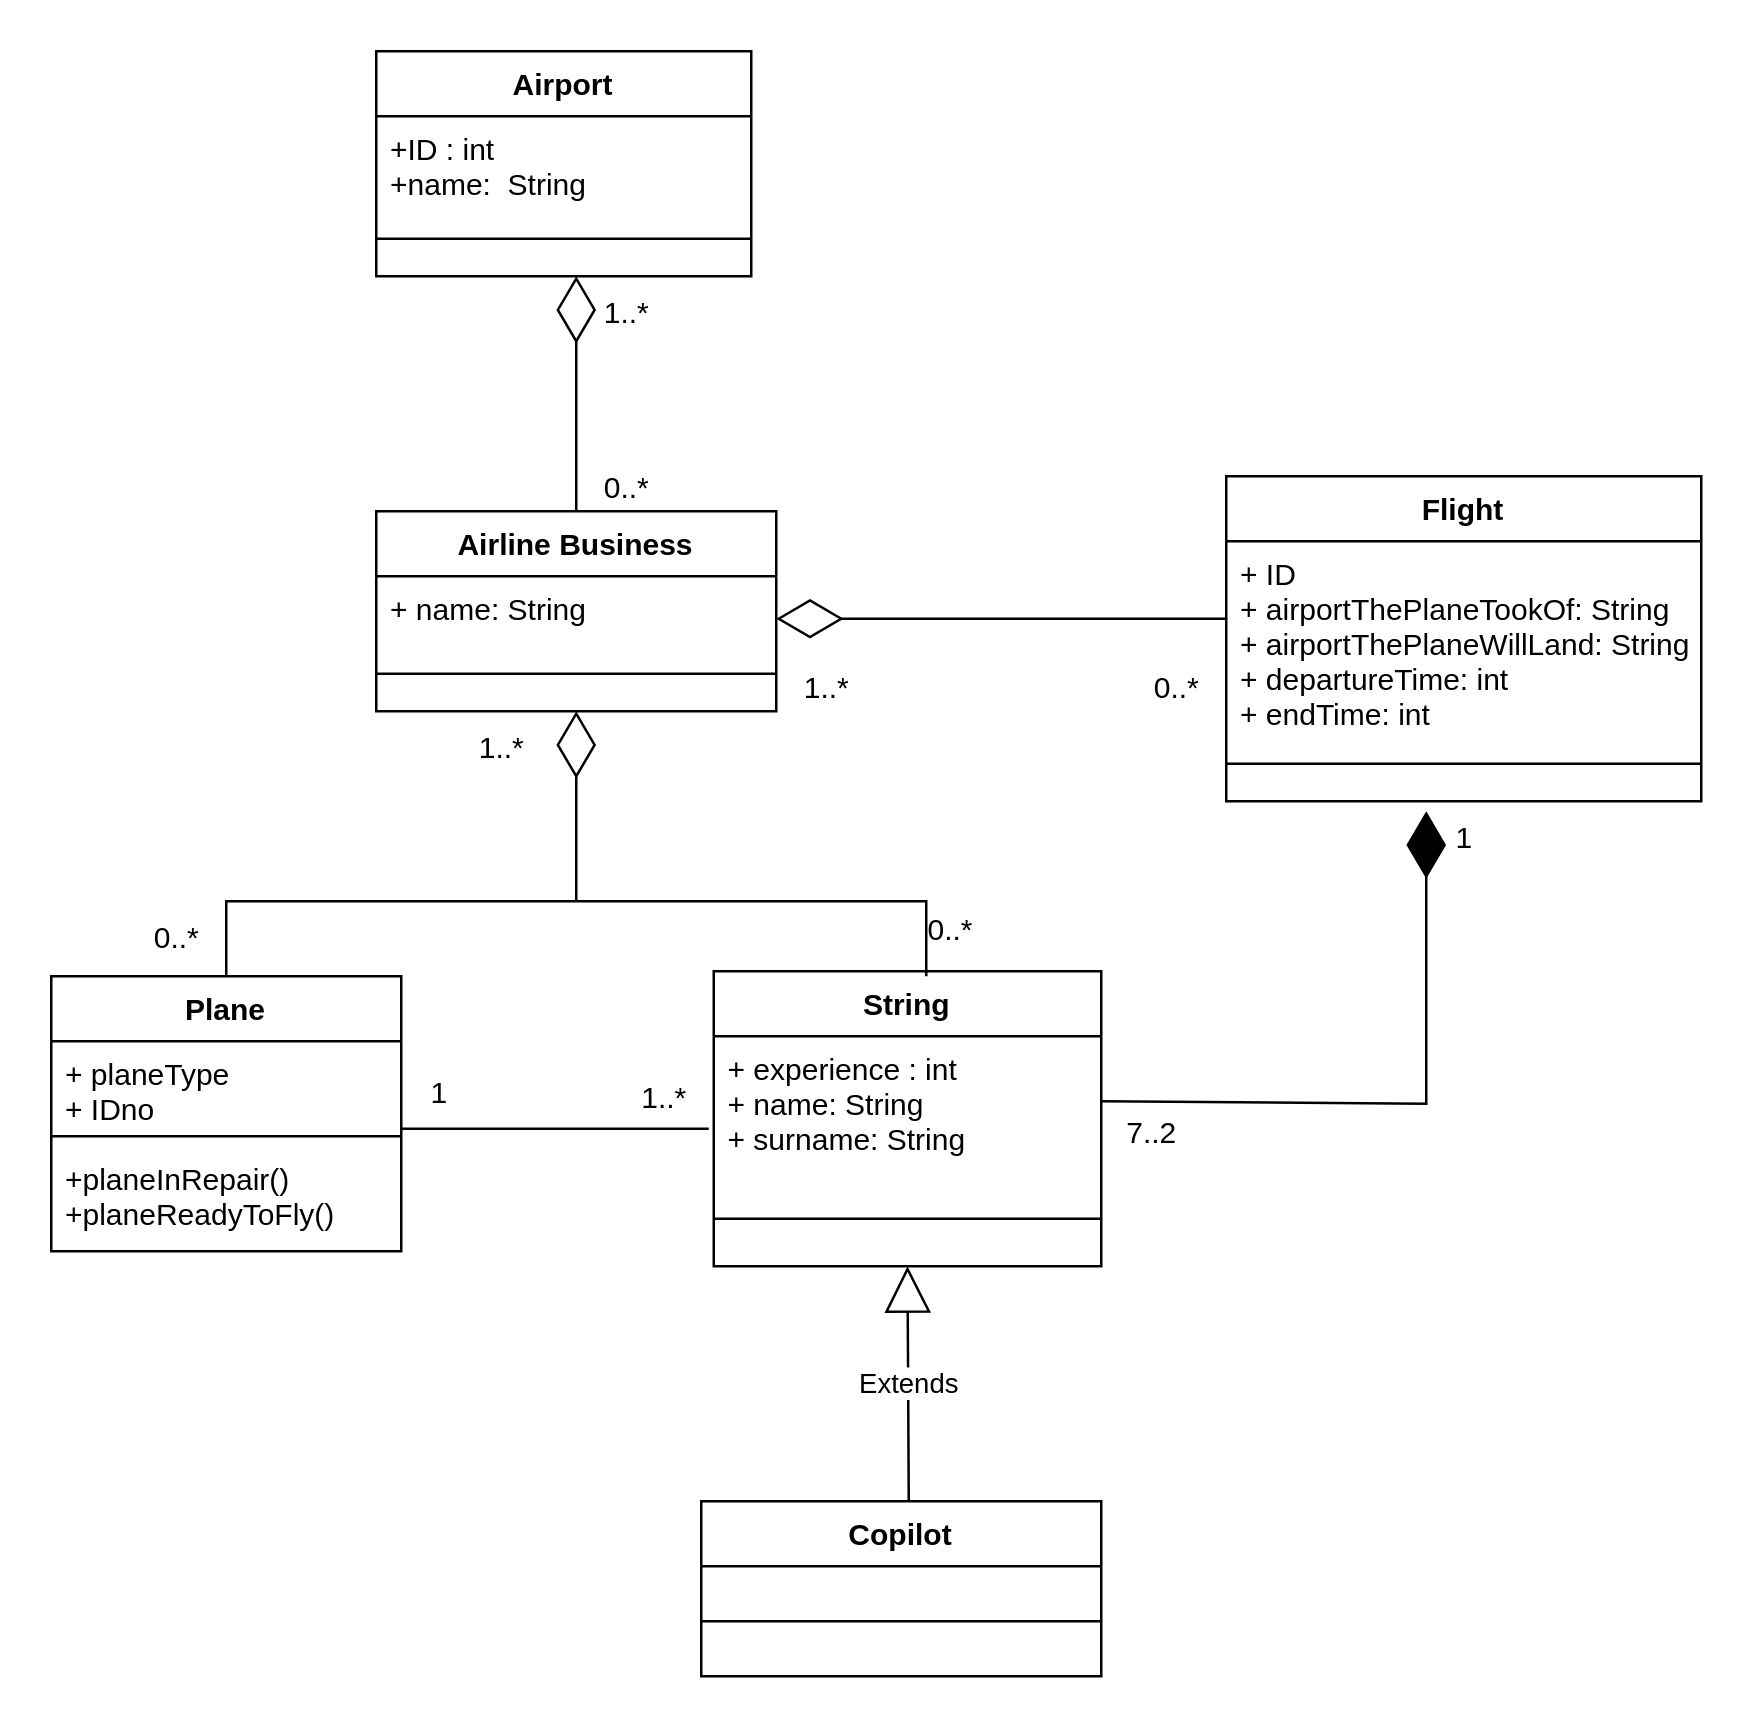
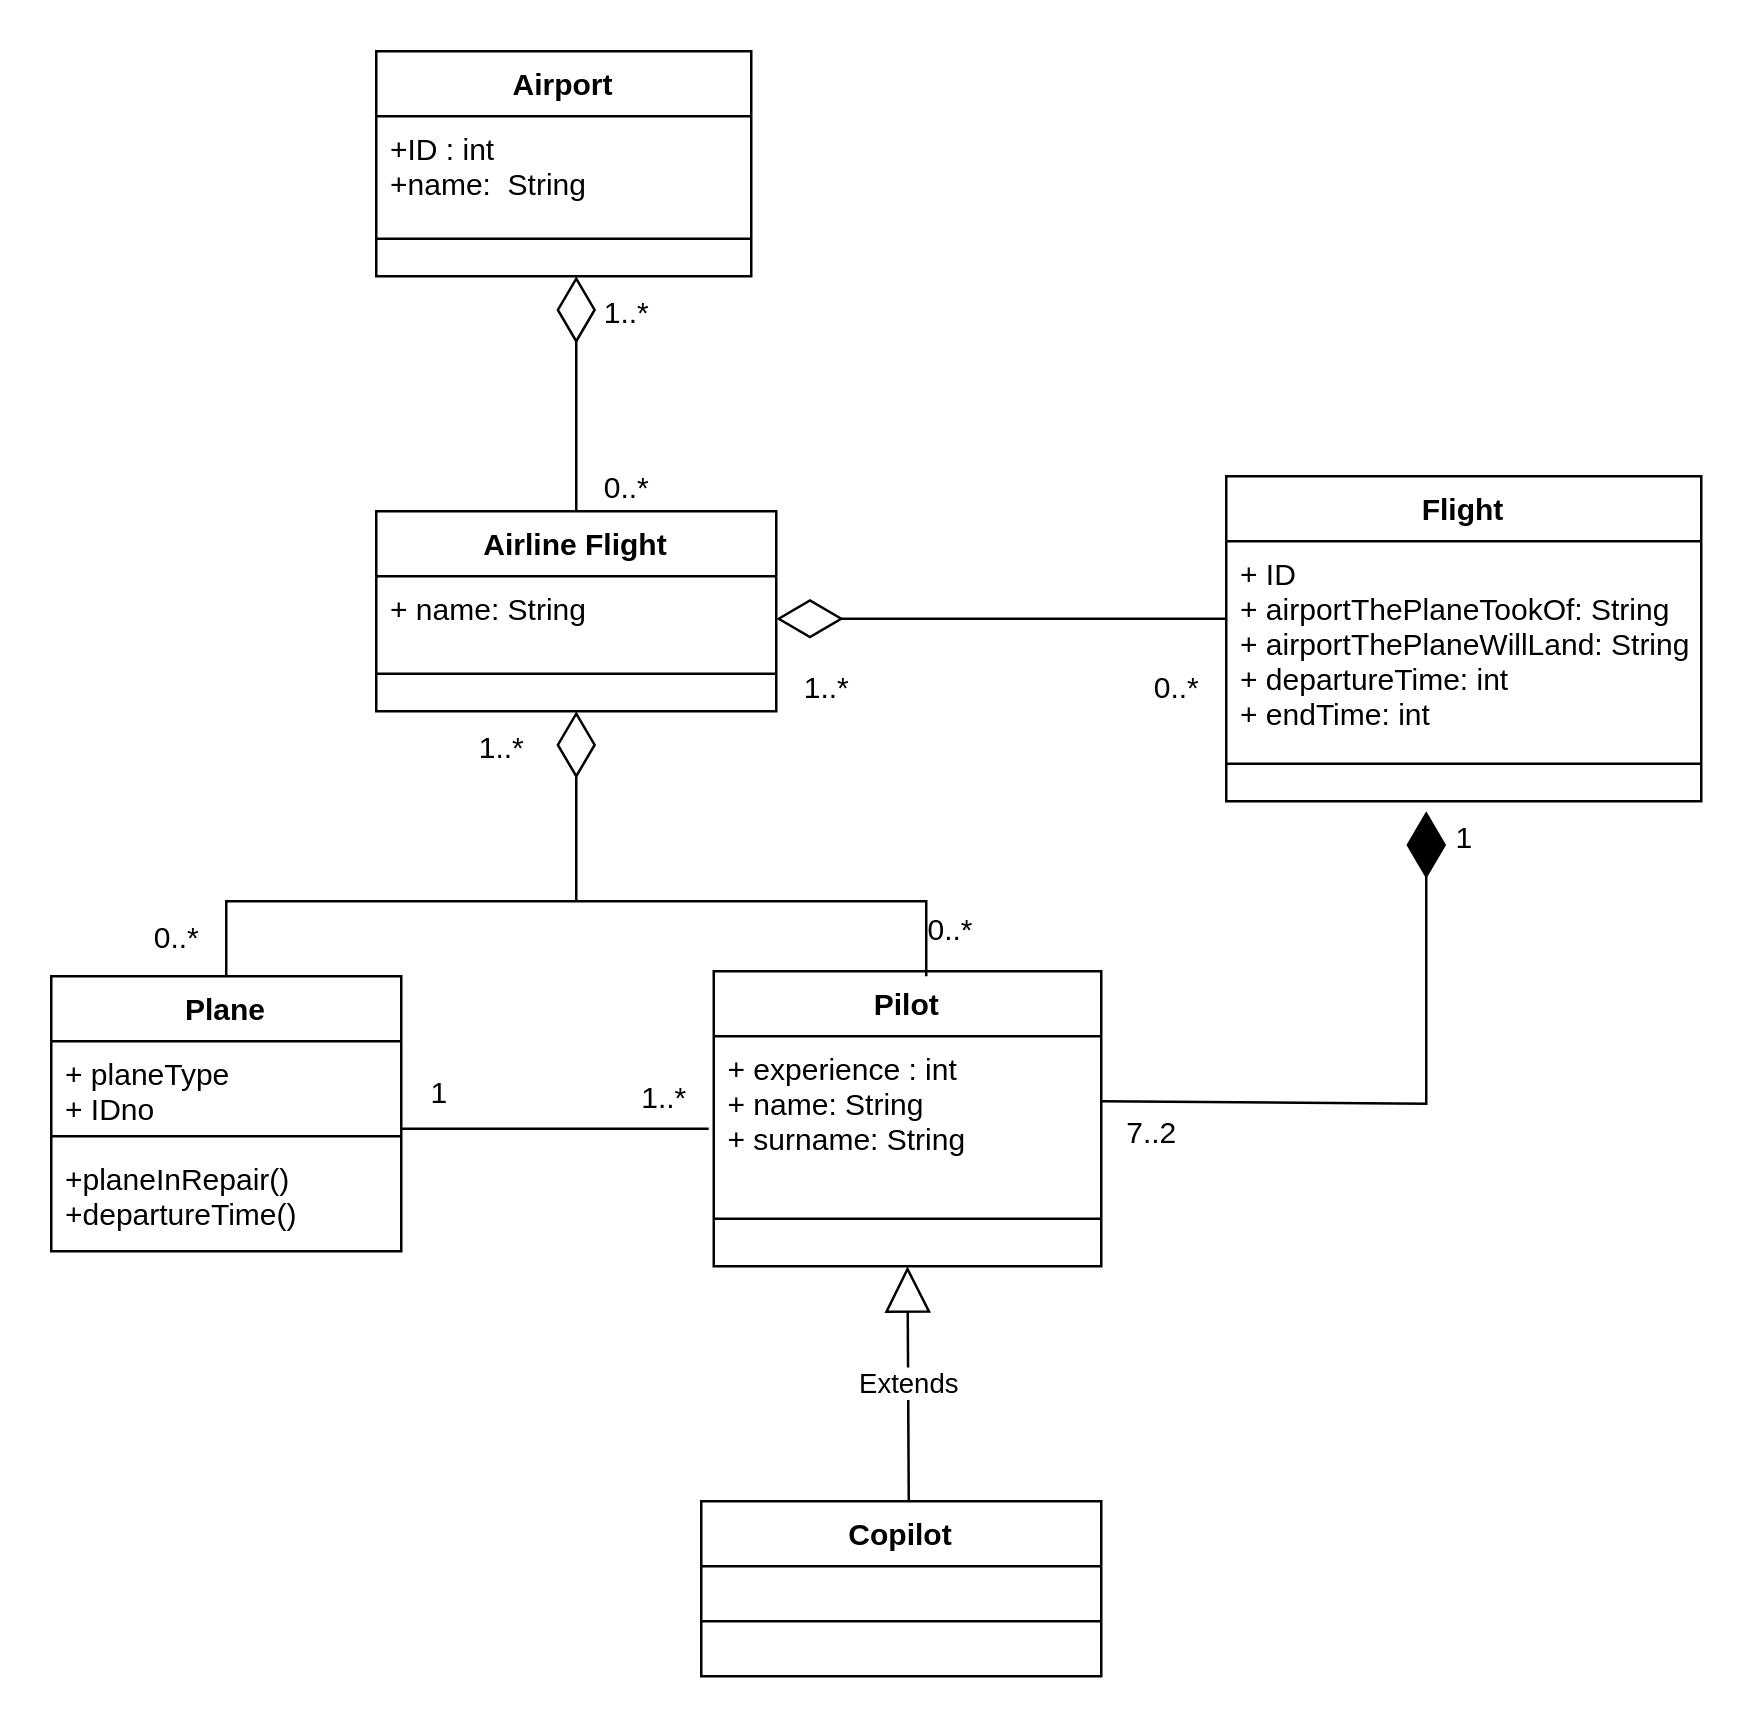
node "Airline Business": label "Airline Business" -> "Airline Flight"
node "String": label "String" -> "Pilot"
node "+planeInRepair() +planeReadyToFly()": label "+planeInRepair() +planeReadyToFly()" -> "+planeInRepair() +departureTime()"
